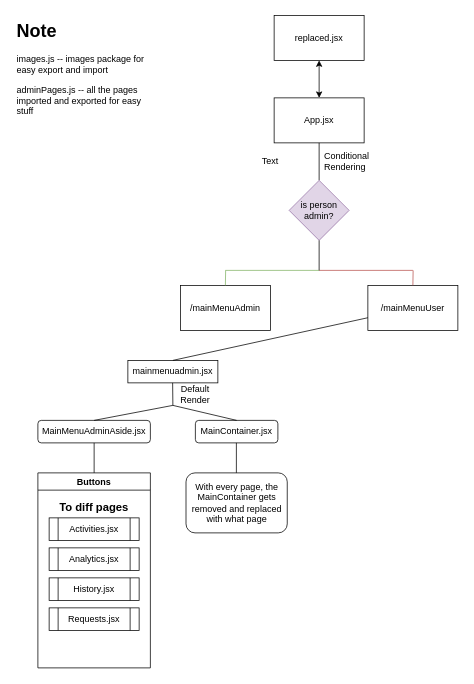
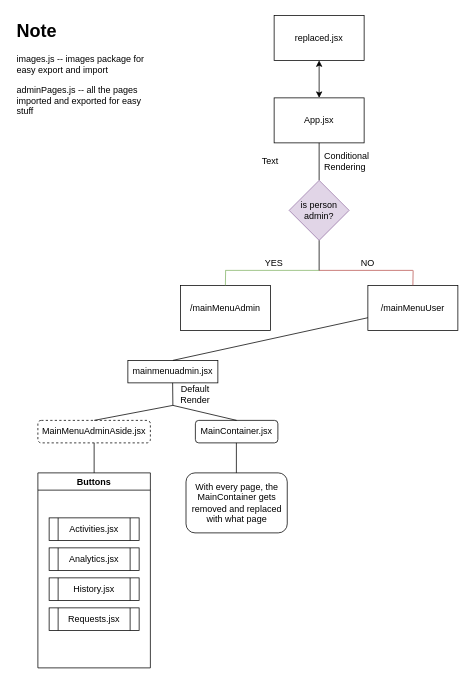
node "YES": added
node "NO": added
node "MainMenuAdminAside.jsx": style solid -> dashed
node "To diff pages": removed
